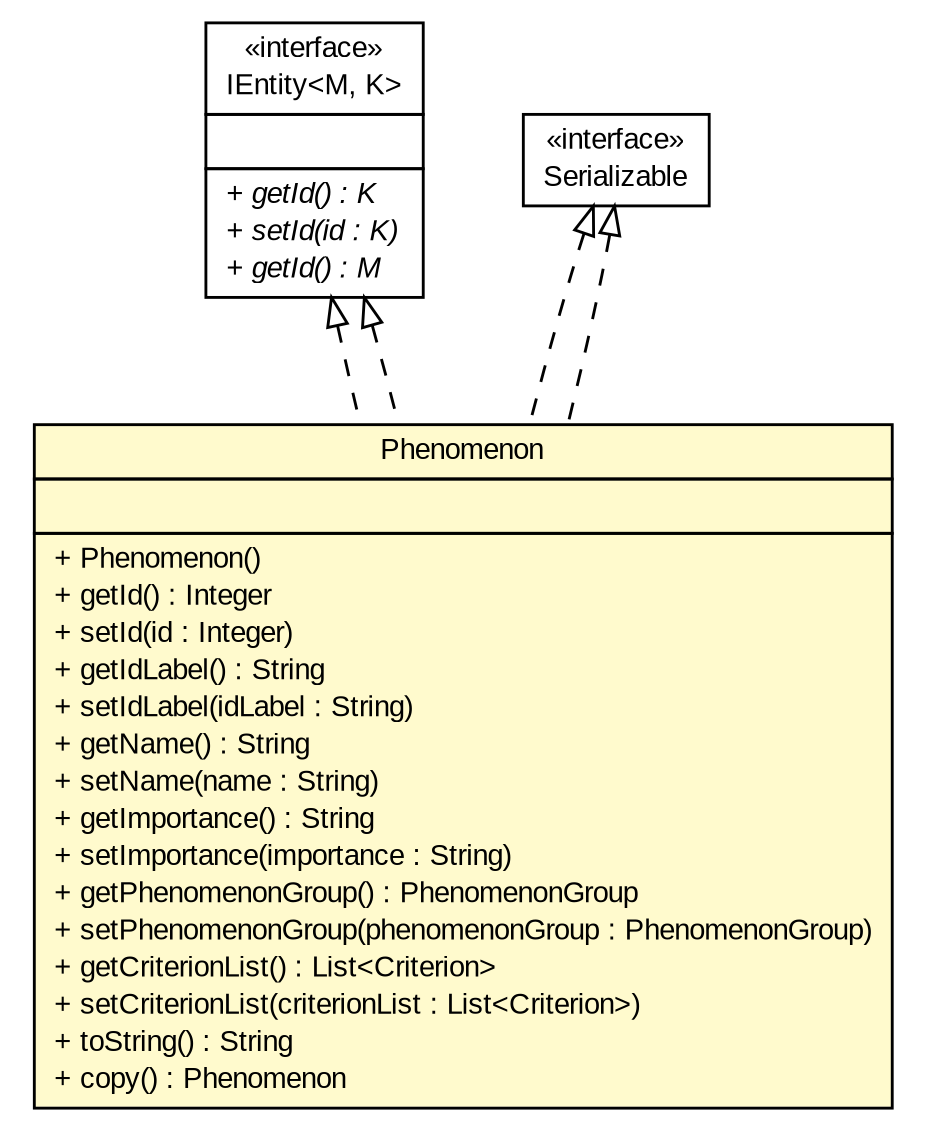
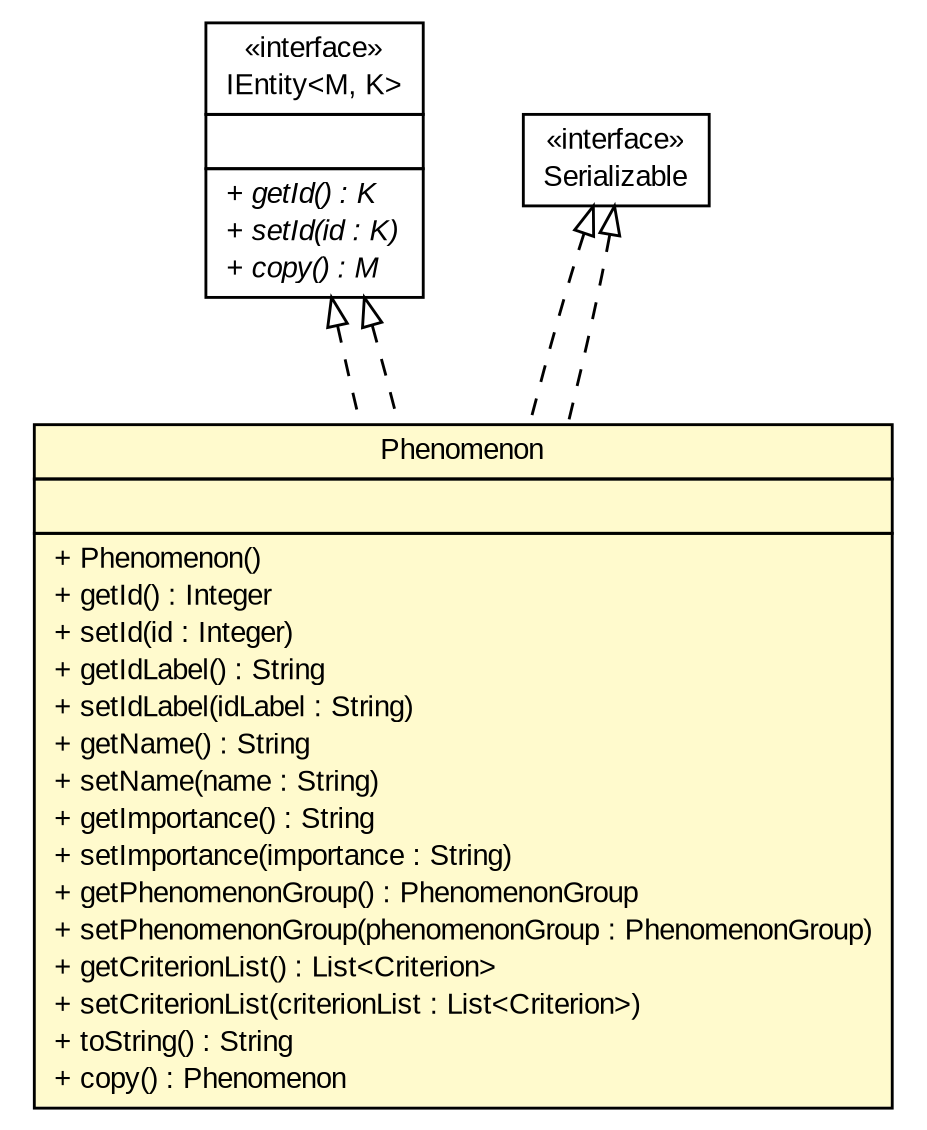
node "IEntity<M, K>": text "+ getId() : M" -> "+ copy() : M"
